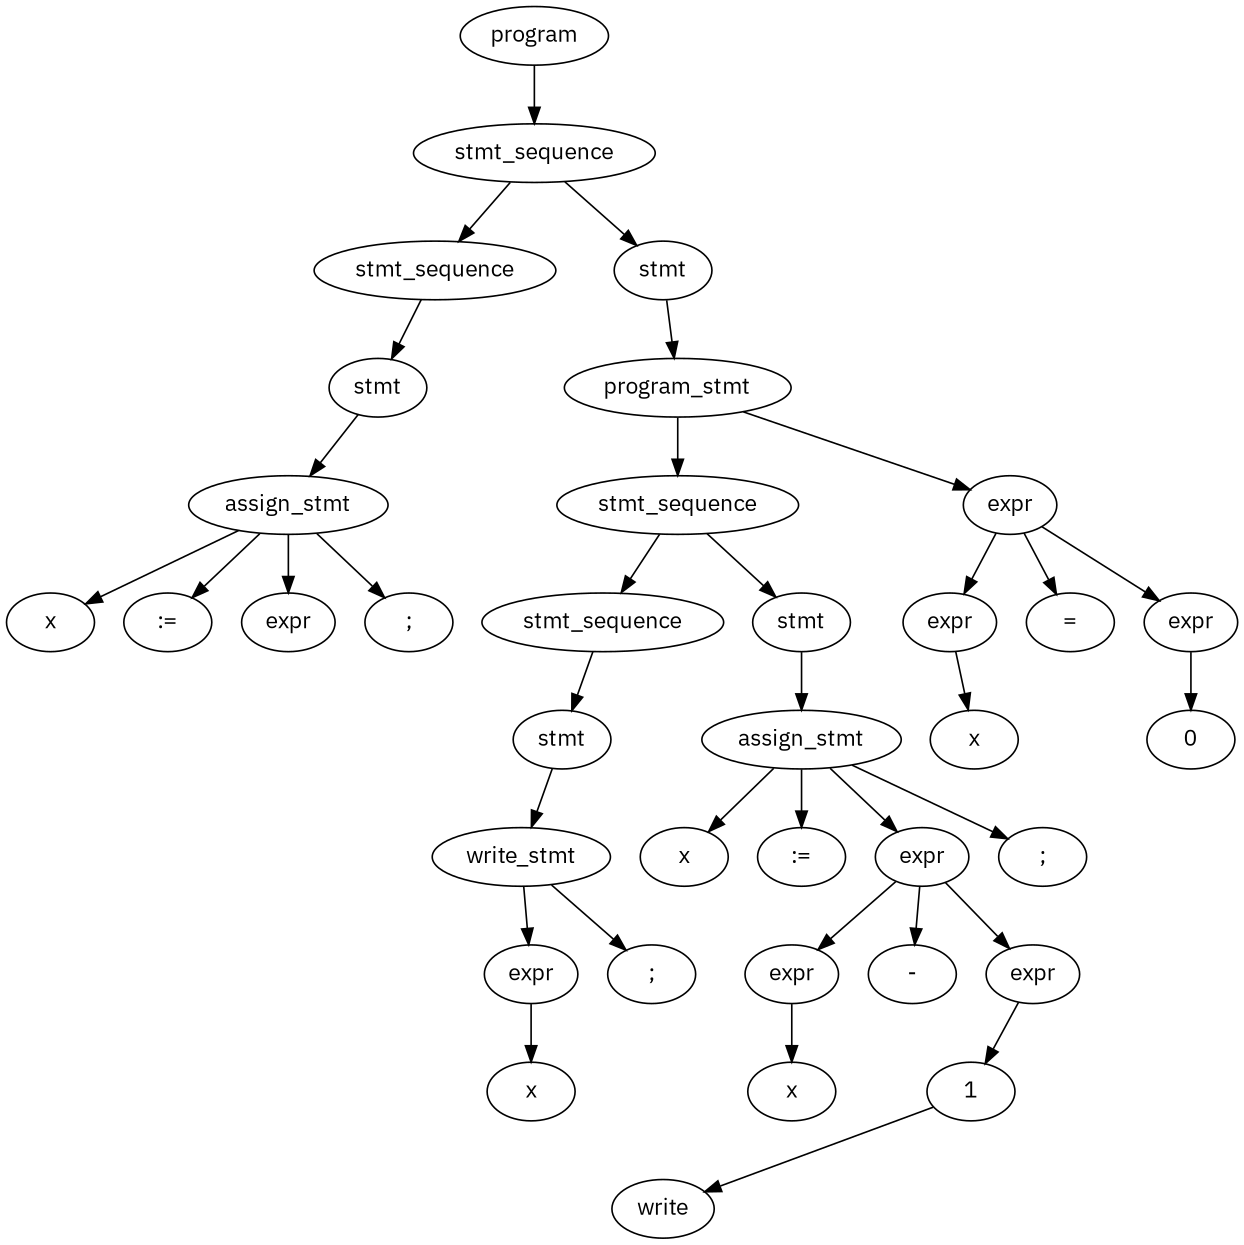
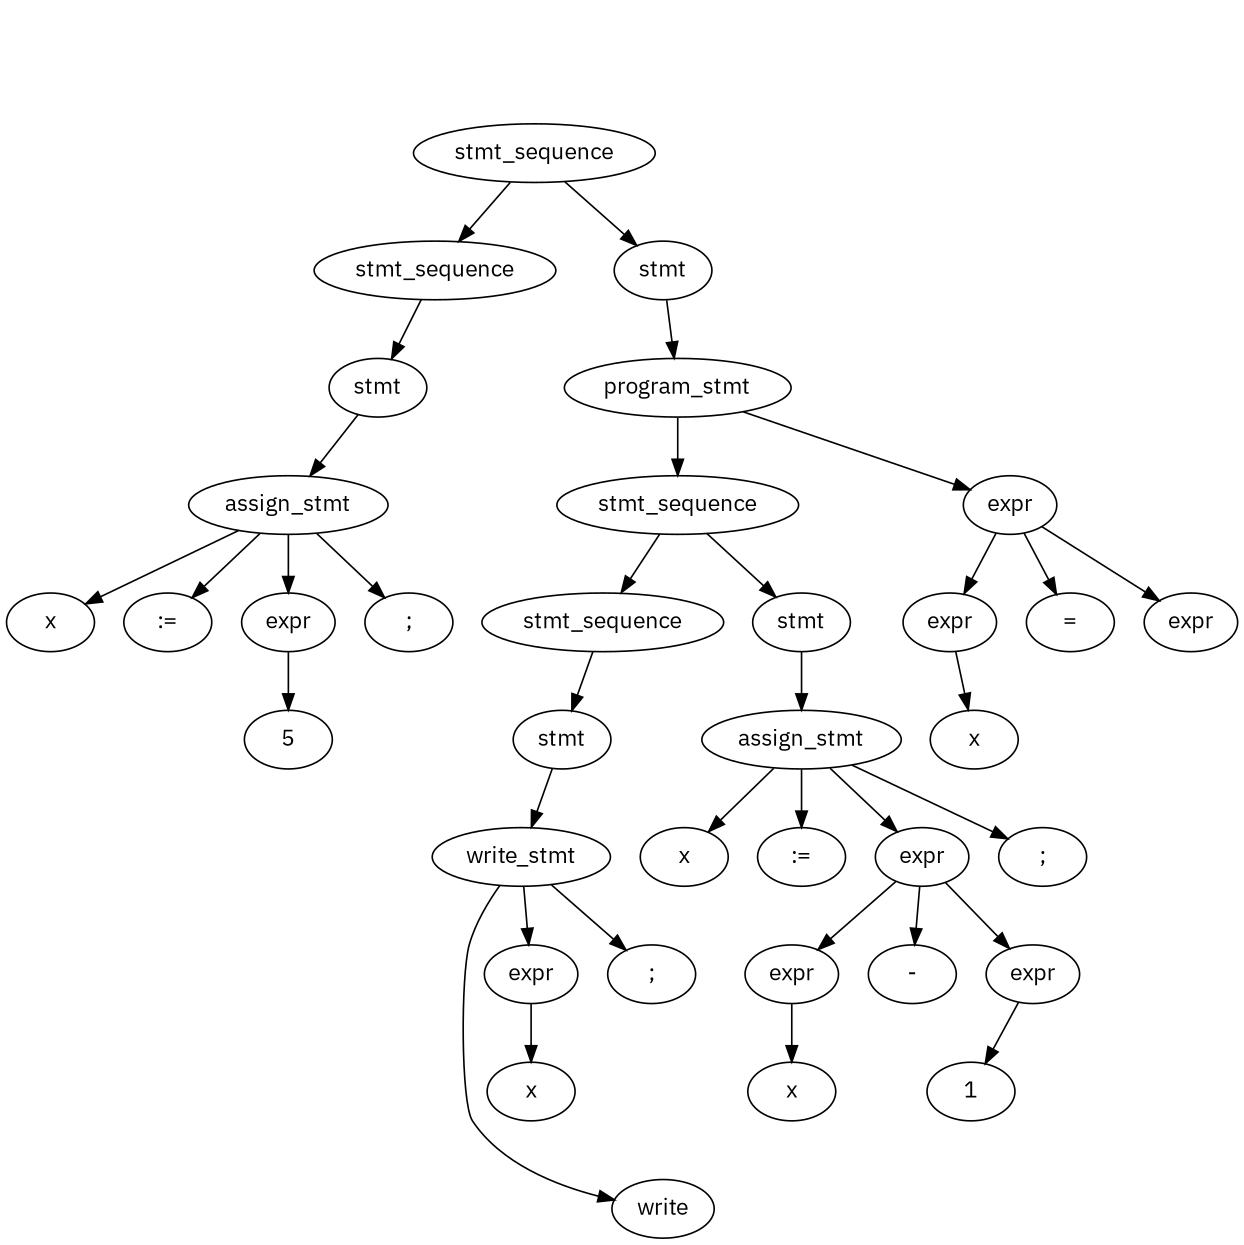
node "program": removed
node "5": added
node "0": removed
edge "1" -> "write": now "write_stmt" -> "write"
